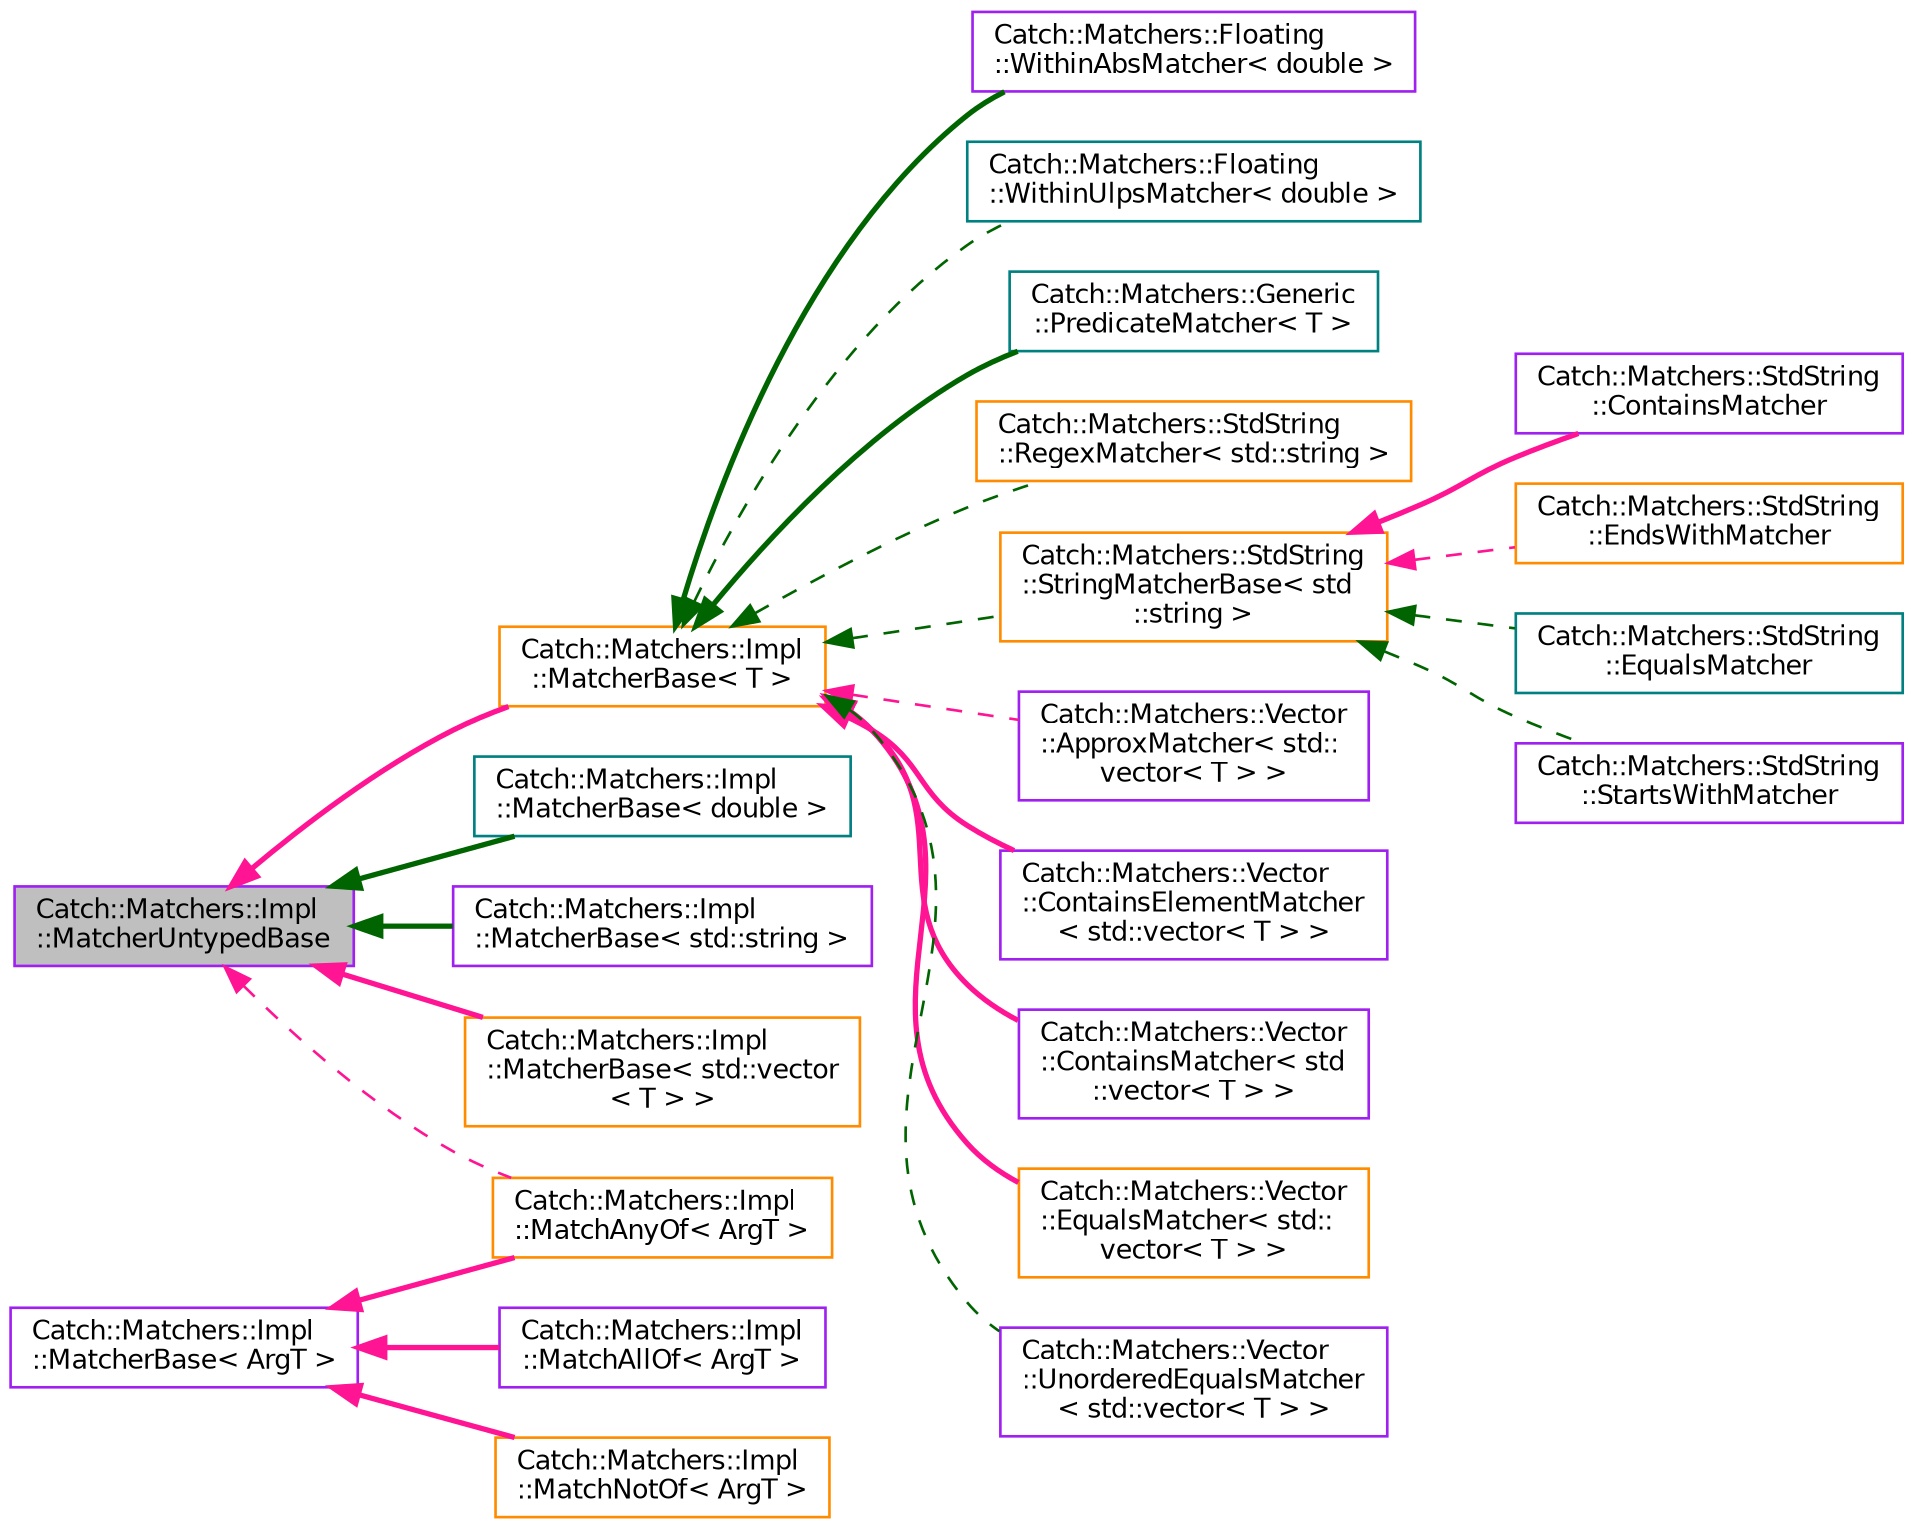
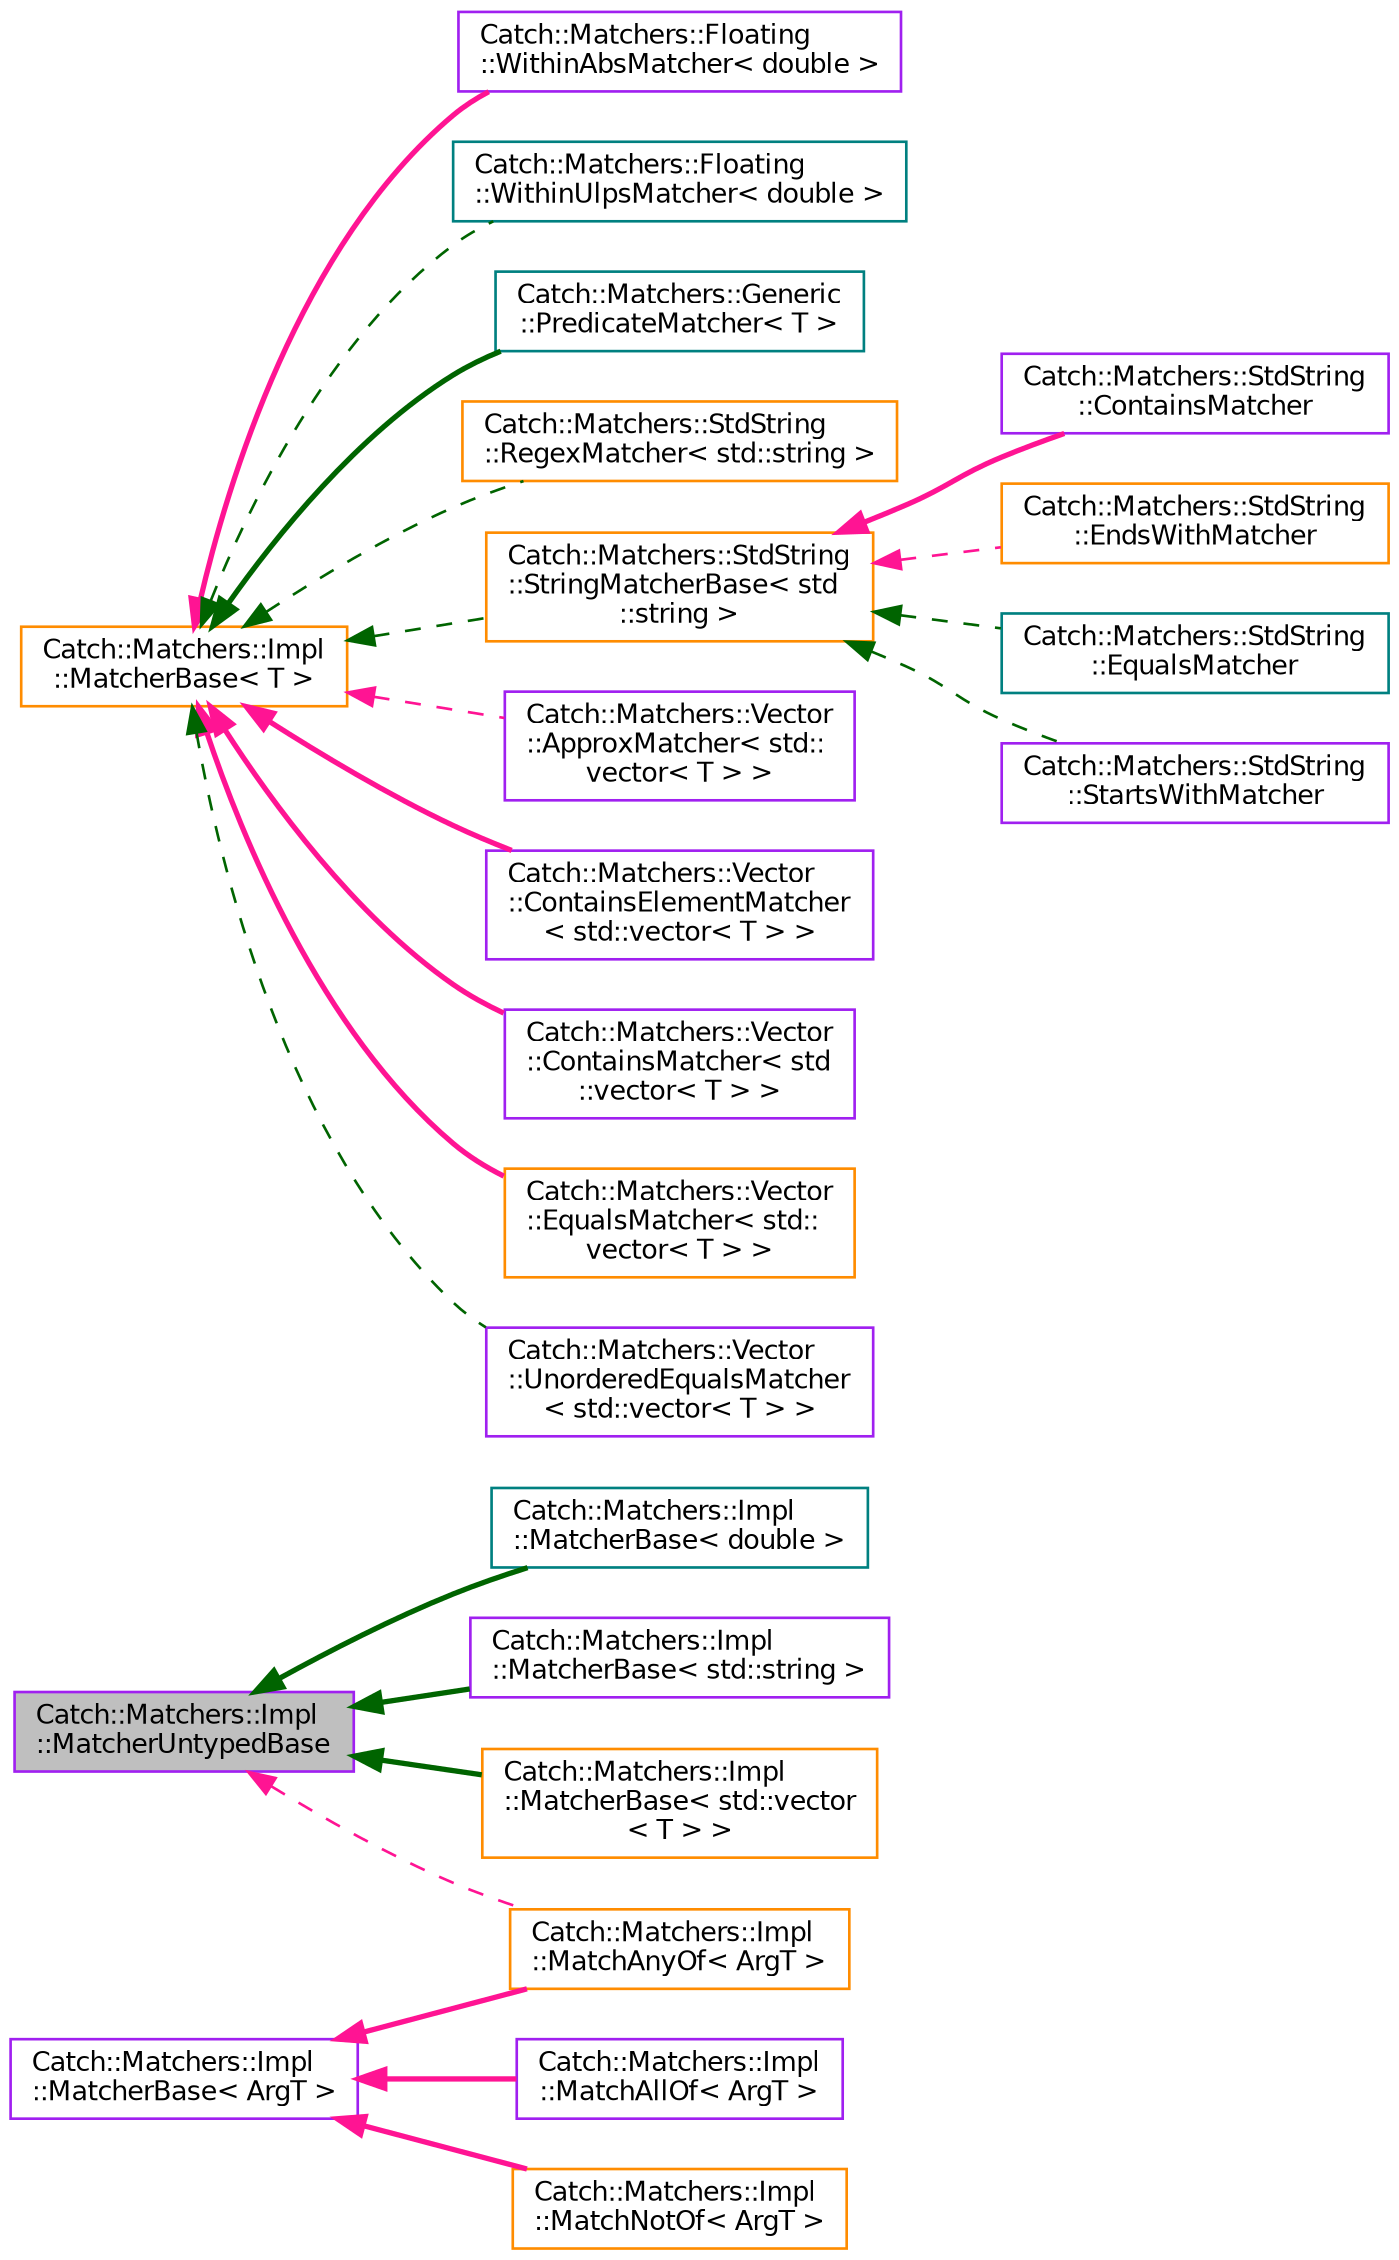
edge "Catch::Matchers::Floating ::WithinAbsMatcher< double >" -> "Catch::Matchers::Impl ::MatcherBase< T >": color darkgreen -> deeppink
edge "Catch::Matchers::Impl ::MatcherBase< T >" -> "Catch::Matchers::Impl ::MatcherUntypedBase": removed
edge "Catch::Matchers::Impl ::MatcherBase< std::vector < T > >" -> "Catch::Matchers::Impl ::MatcherUntypedBase": color deeppink -> darkgreen
